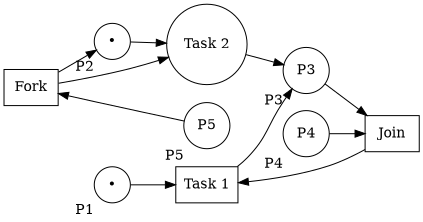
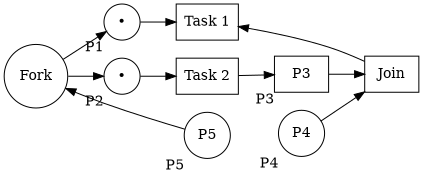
node "Task 2": shape circle -> box
node "P3 P3": shape circle -> box
edge "Fork" -> "Task 2": now "Fork" -> "• P1"
node "Fork": shape box -> circle
edge "Task 1" -> "P3 P3": removed
